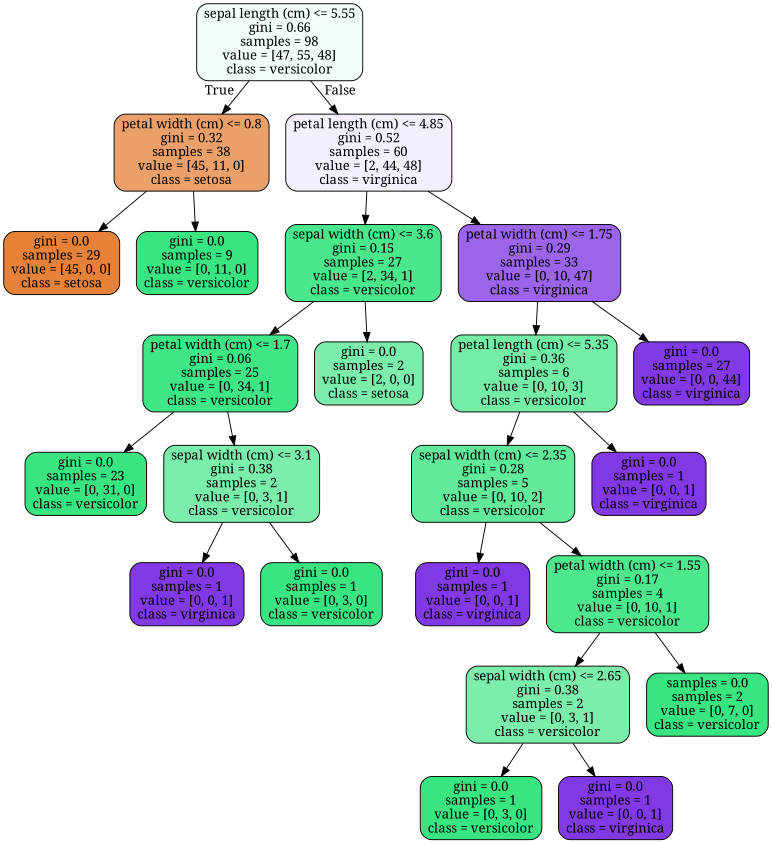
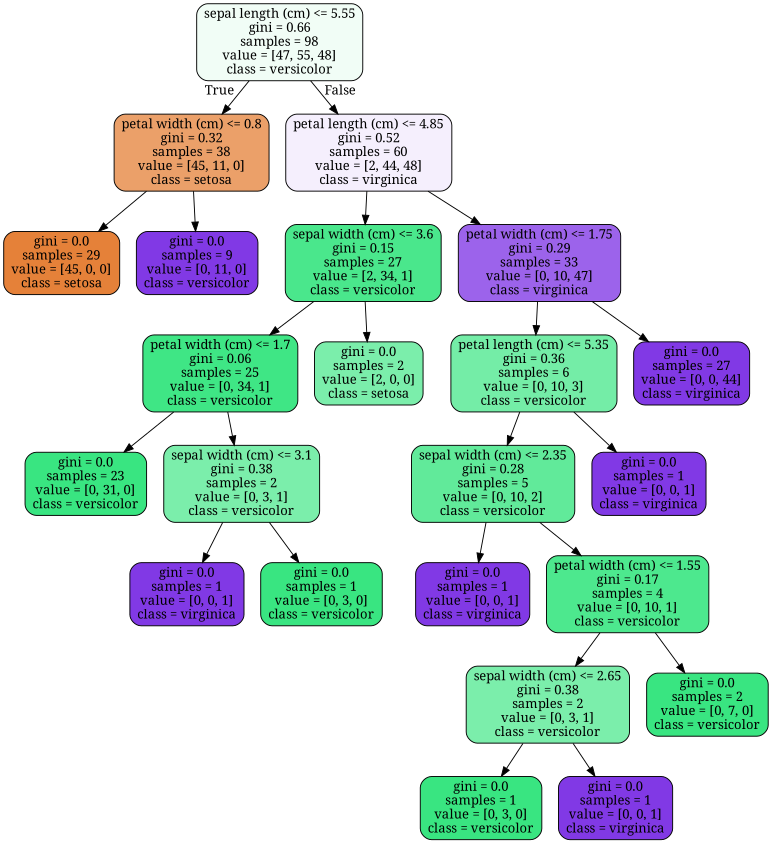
node "gini = 0.0 samples = 9 value = [0, 11, 0] class = versicolor": fillcolor #39e581 -> #8139e5
node "samples = 0.0 samples = 2 value = [0, 7, 0] class = versicolor": label "samples = 0.0 samples = 2 value = [0, 7, 0] class = versicolor" -> "gini = 0.0 samples = 2 value = [0, 7, 0] class = versicolor"
